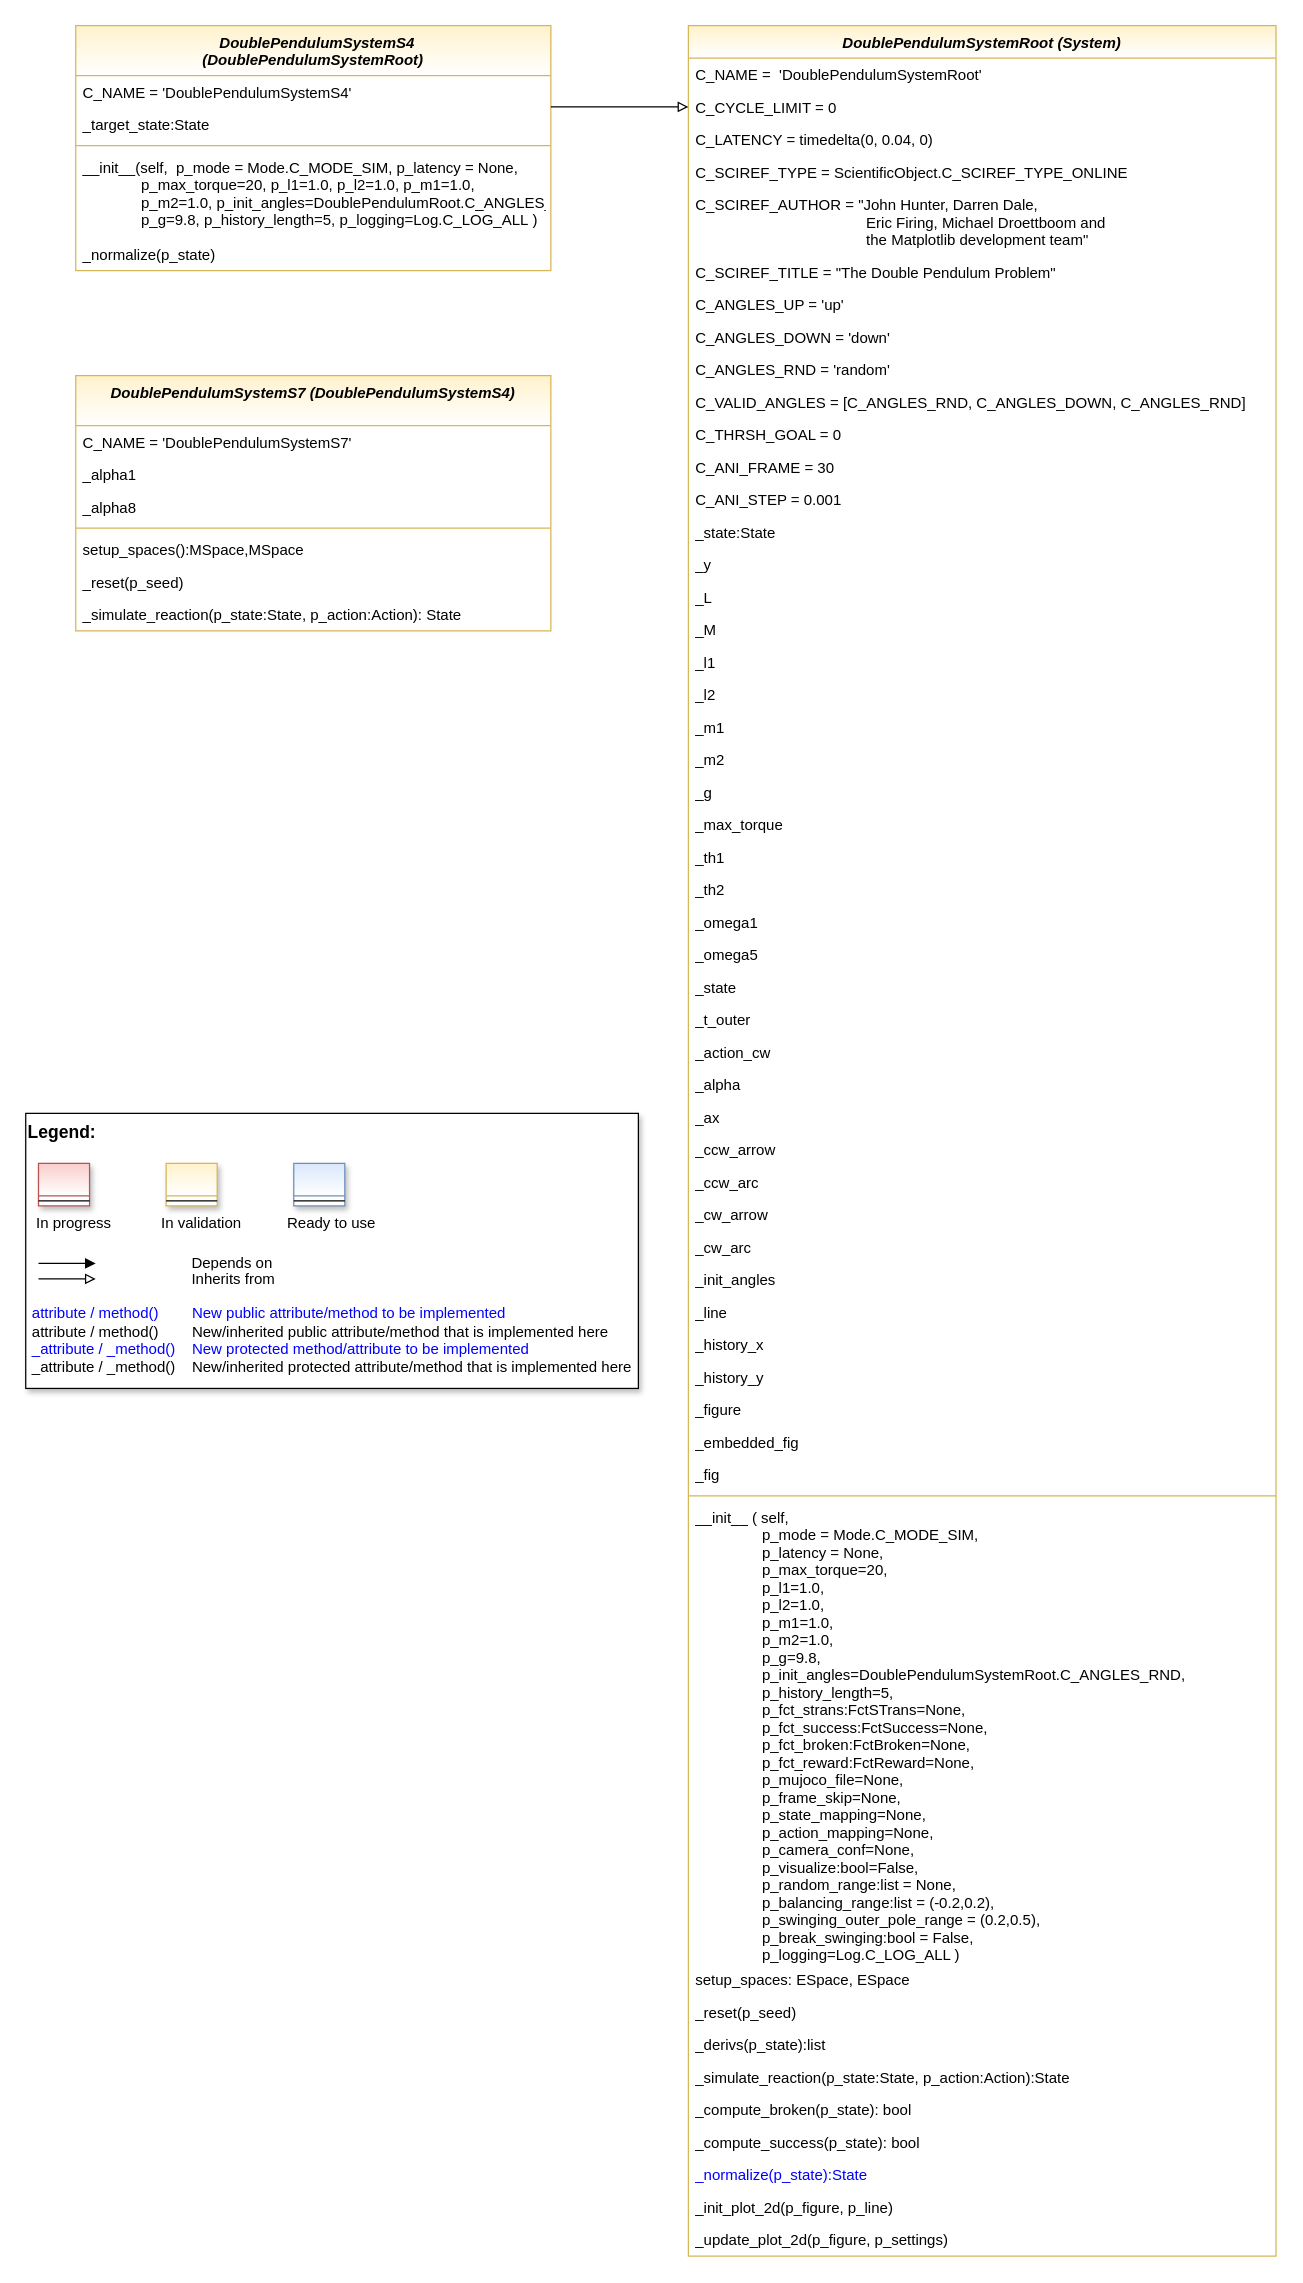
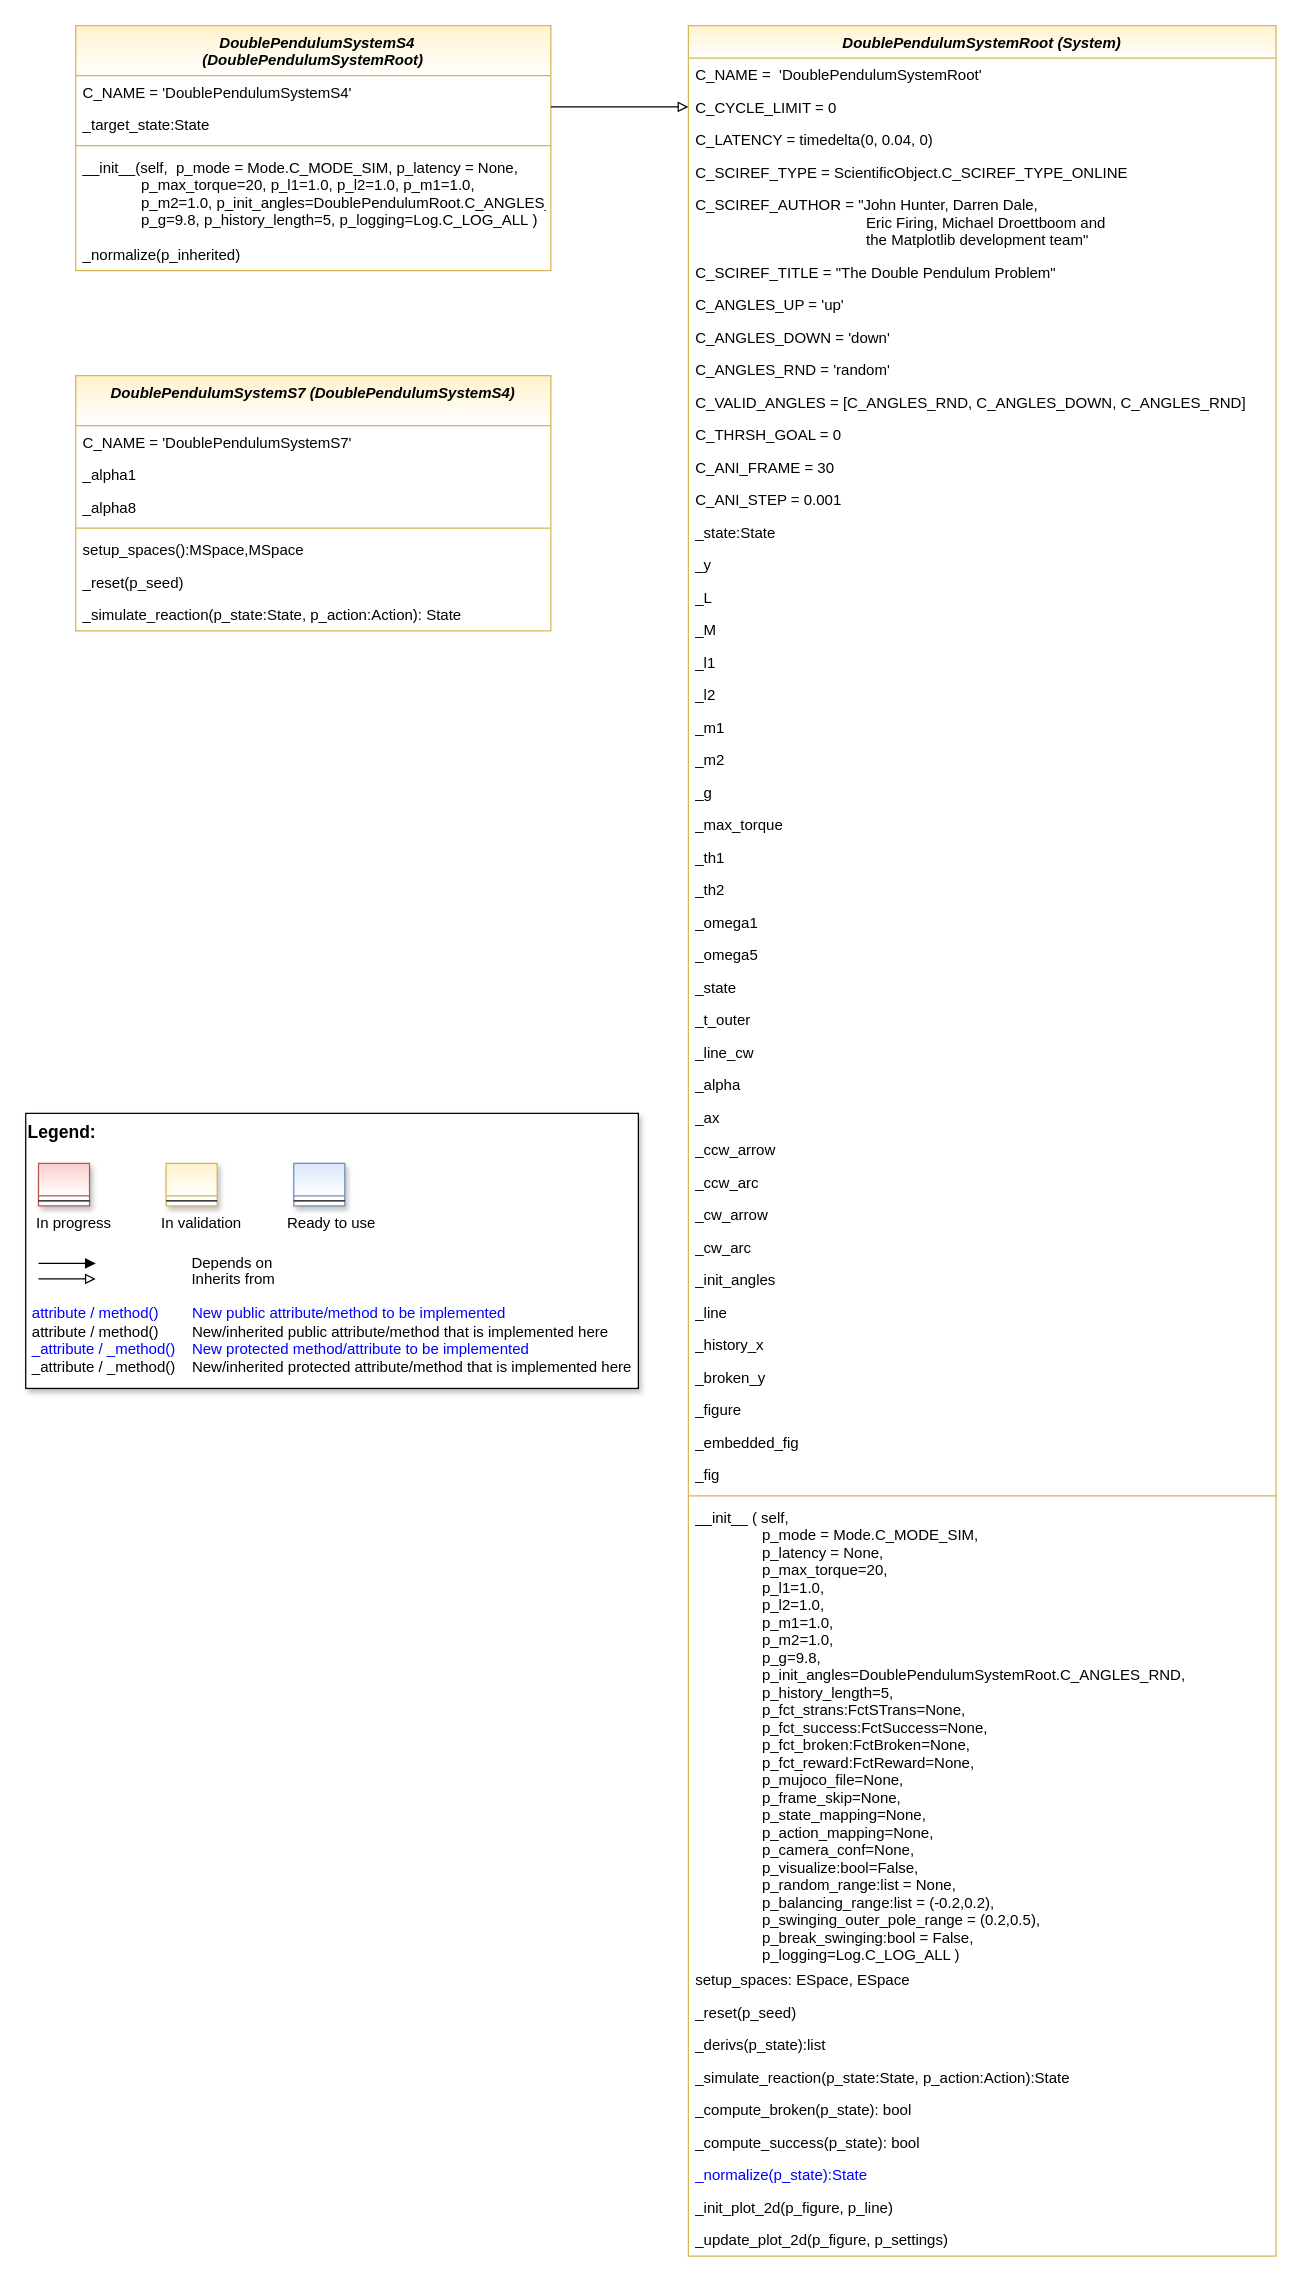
node "_normalize(p_state)": label "_normalize(p_state)" -> "_normalize(p_inherited)"
node "_action_cw": label "_action_cw" -> "_line_cw"
node "_history_y": label "_history_y" -> "_broken_y"
